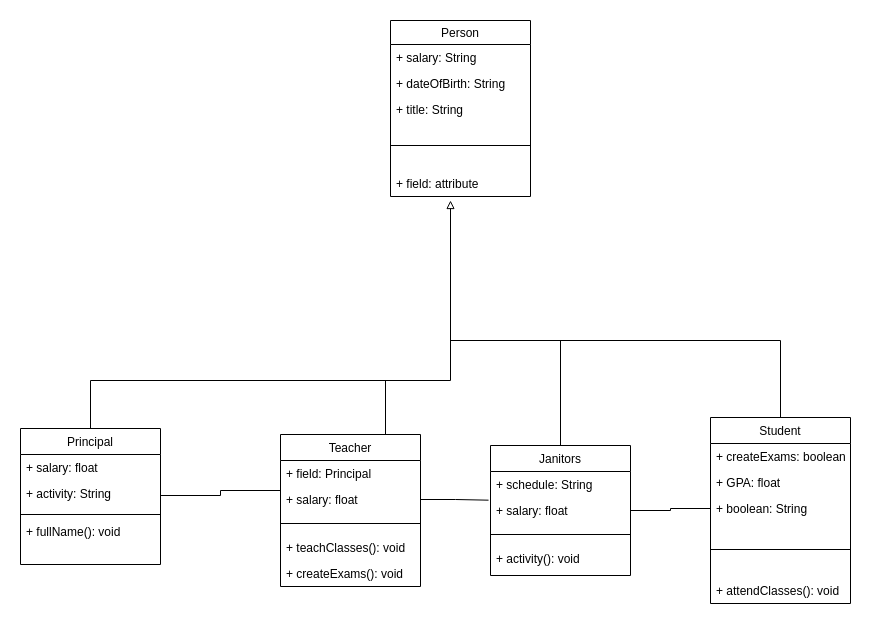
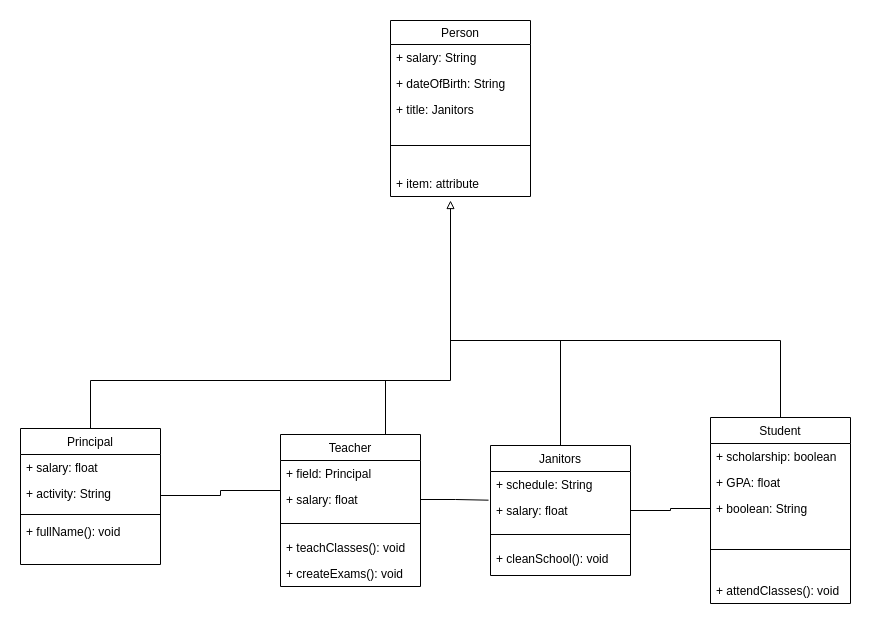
node "+ title: String": label "+ title: String" -> "+ title: Janitors"
node "+ field: attribute": label "+ field: attribute" -> "+ item: attribute"
node "+ createExams: boolean": label "+ createExams: boolean" -> "+ scholarship: boolean"
node "+ activity(): void": label "+ activity(): void" -> "+ cleanSchool(): void"
